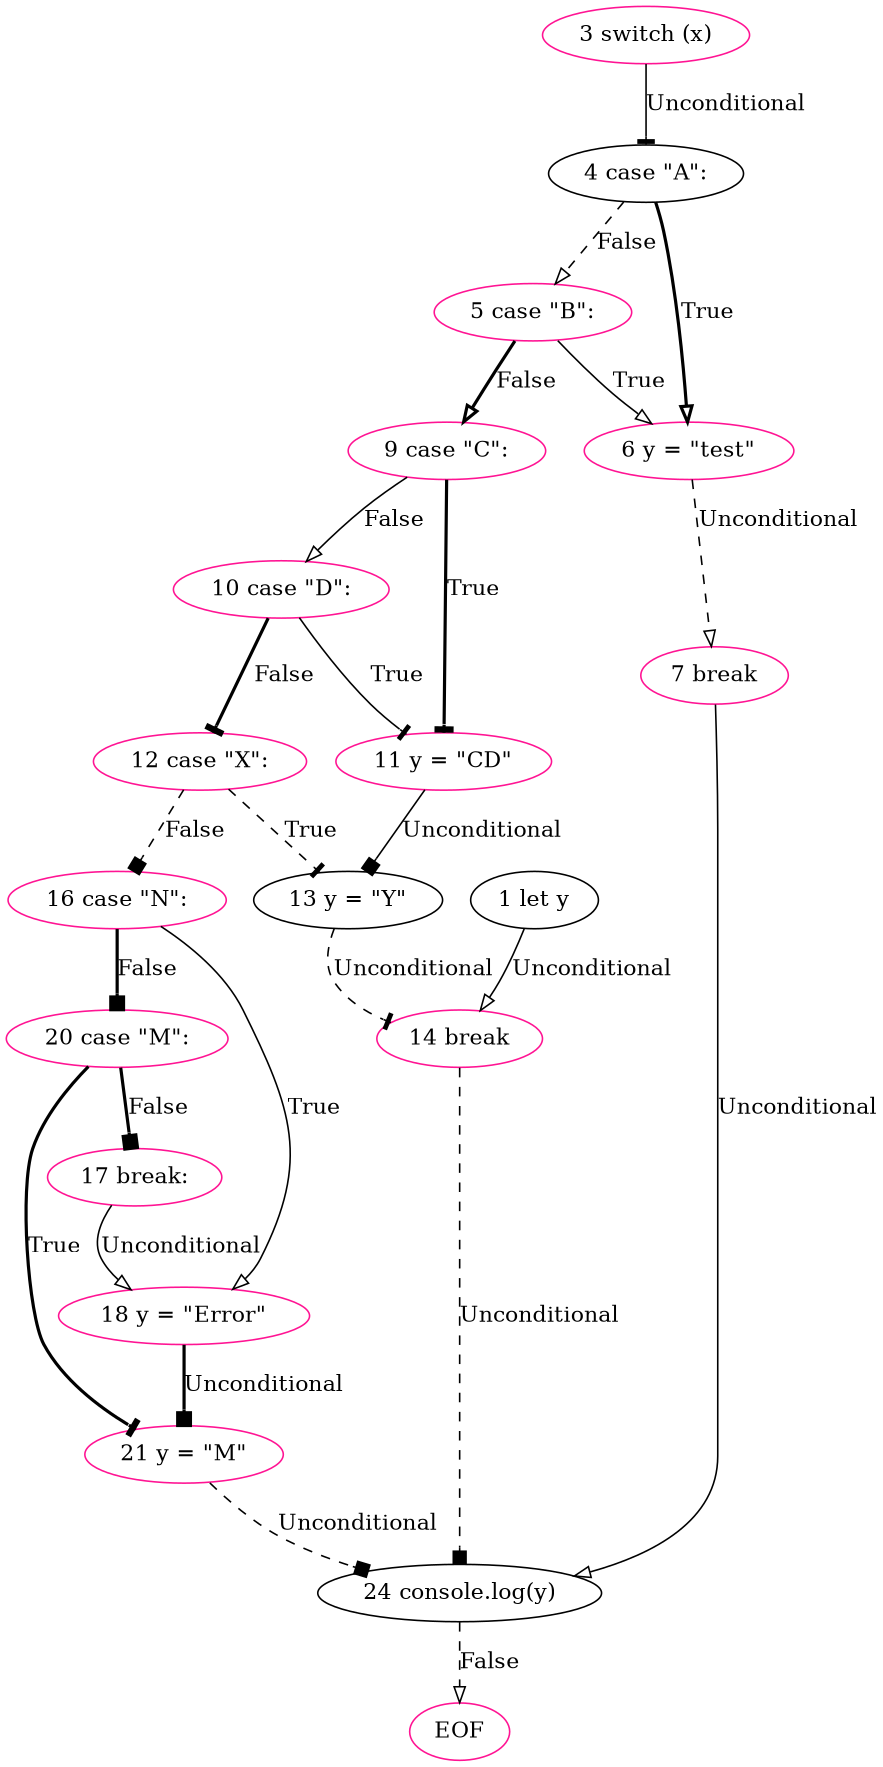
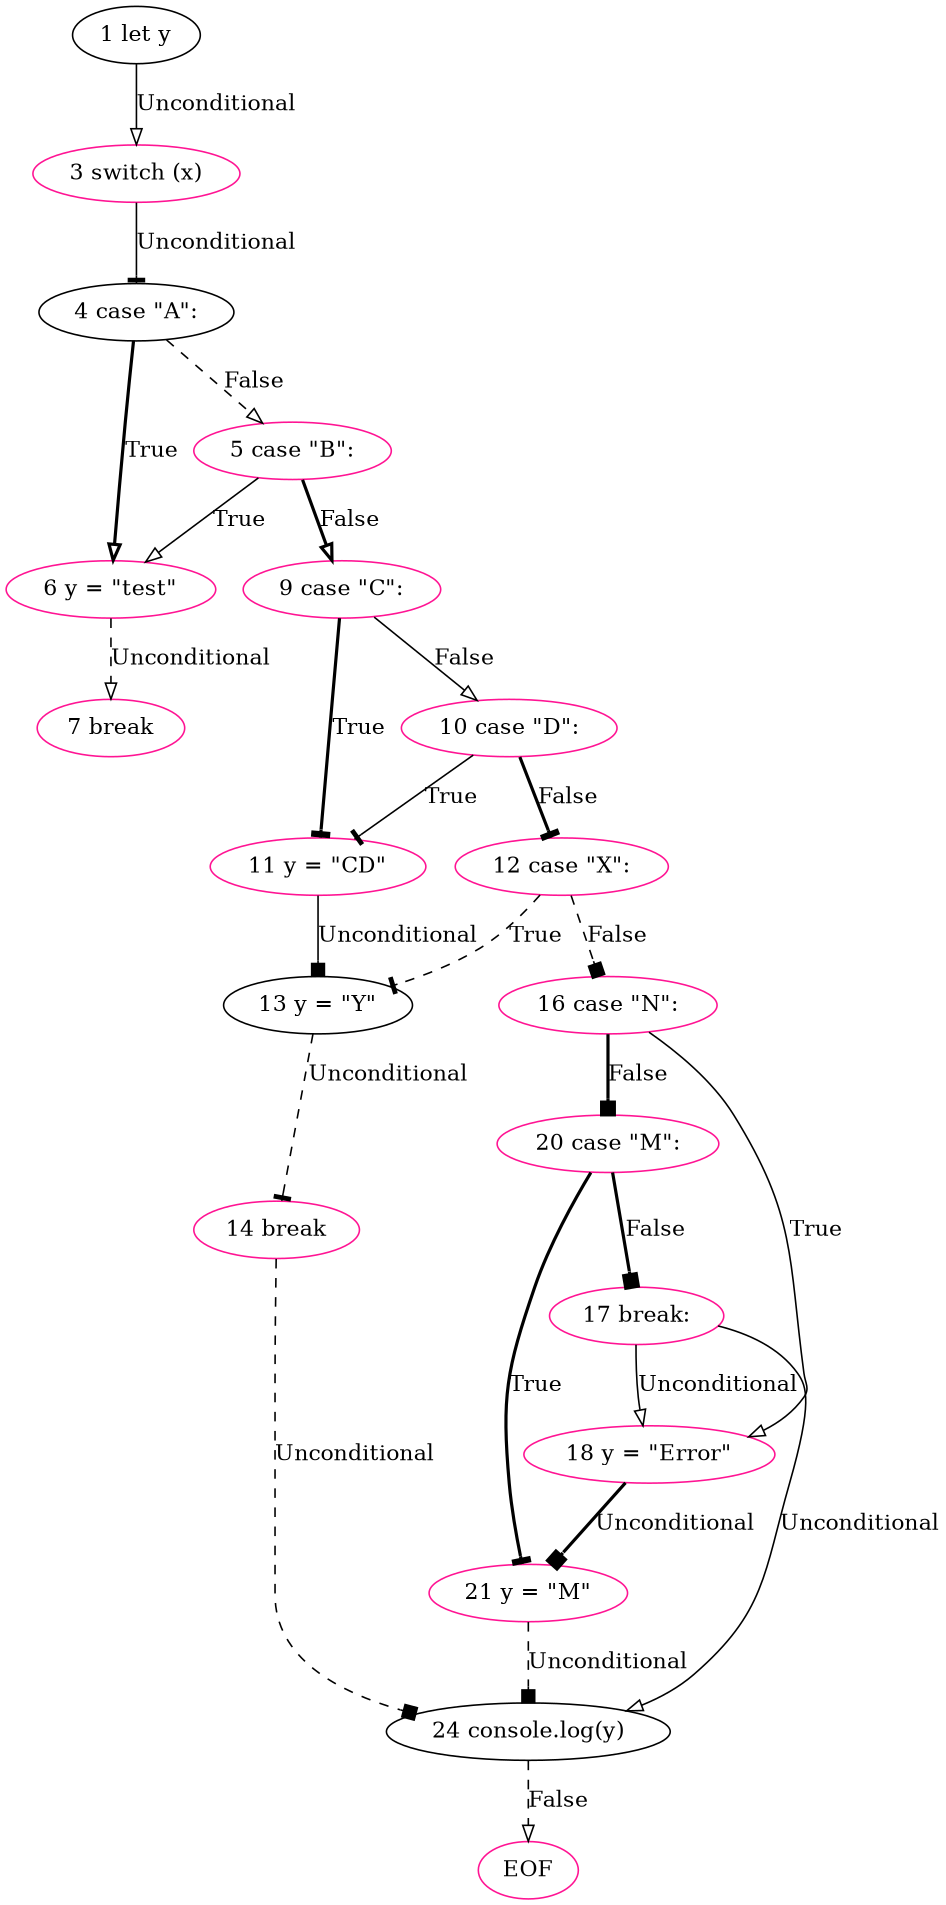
edge "1 let y" -> "14 break": now "1 let y" -> "3 switch (x)"
edge "7 break" -> "24 console.log(y)": now "17 break:" -> "24 console.log(y)"
